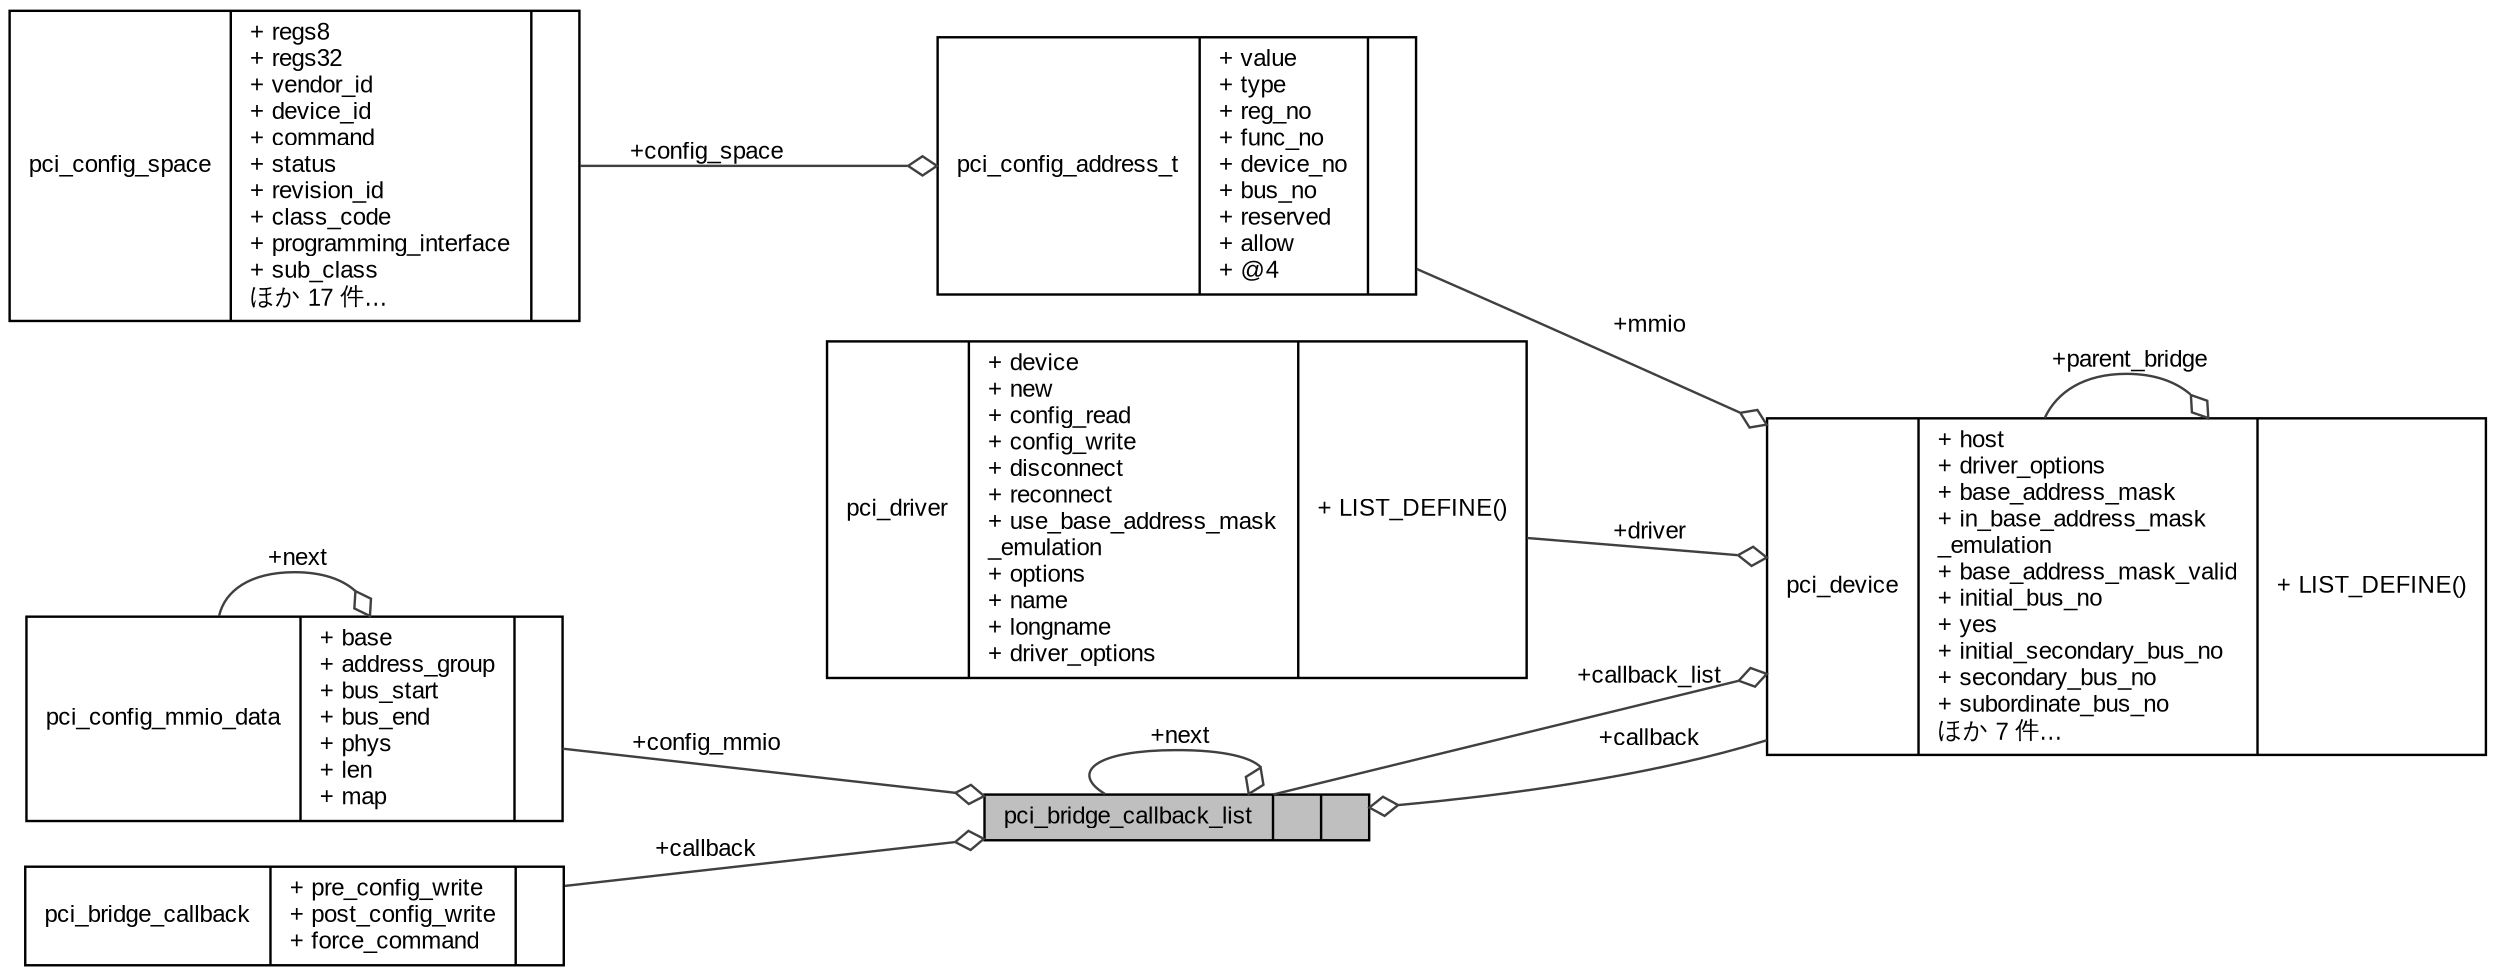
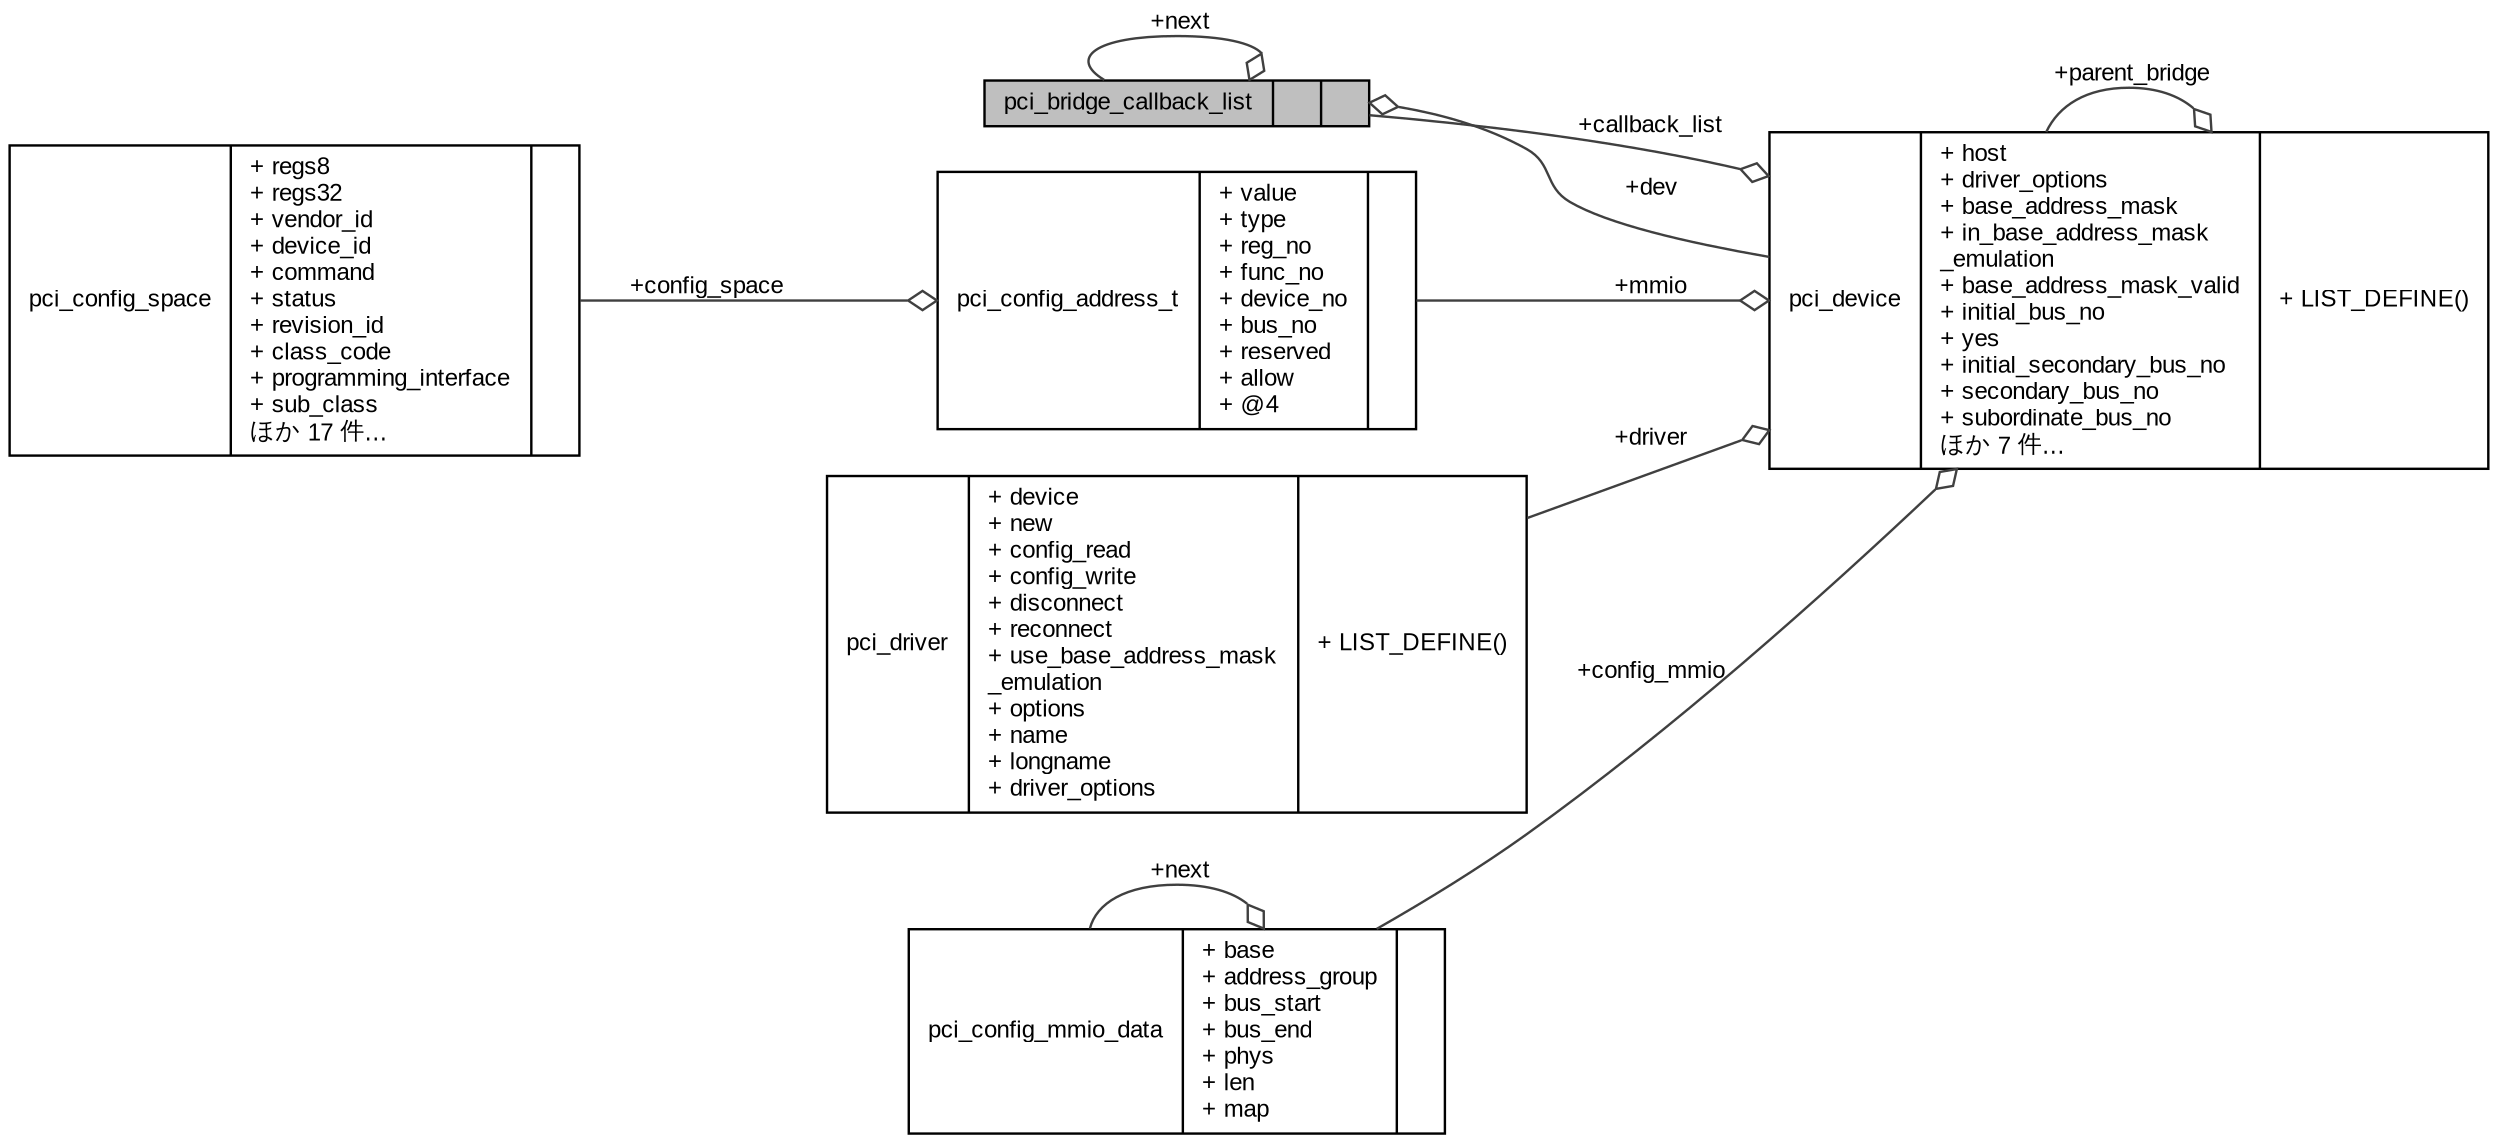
edge "pci_device" -> "pci_bridge_callback_list": label " +callback" -> " +dev"
edge "pci_config_mmio_data" -> "pci_bridge_callback_list": now "pci_config_mmio_data" -> "pci_device"
node "pci_bridge_callback": removed
